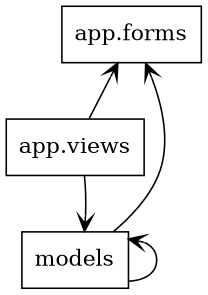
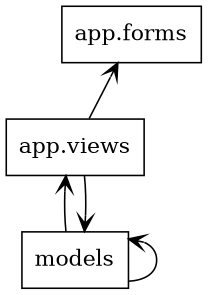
edge "models" -> "app.forms": now "models" -> "app.views"
